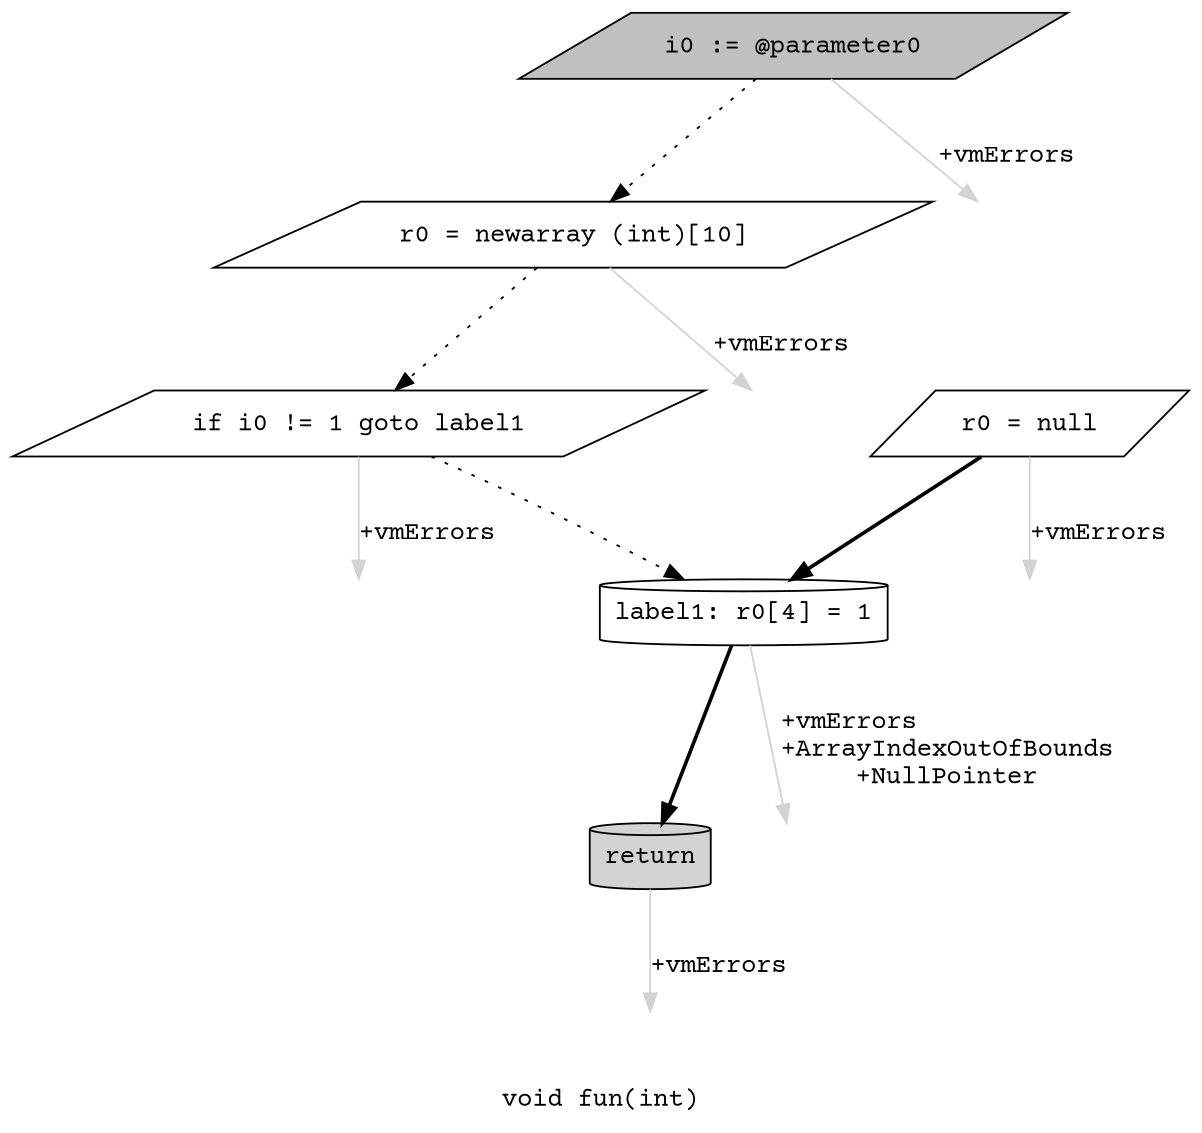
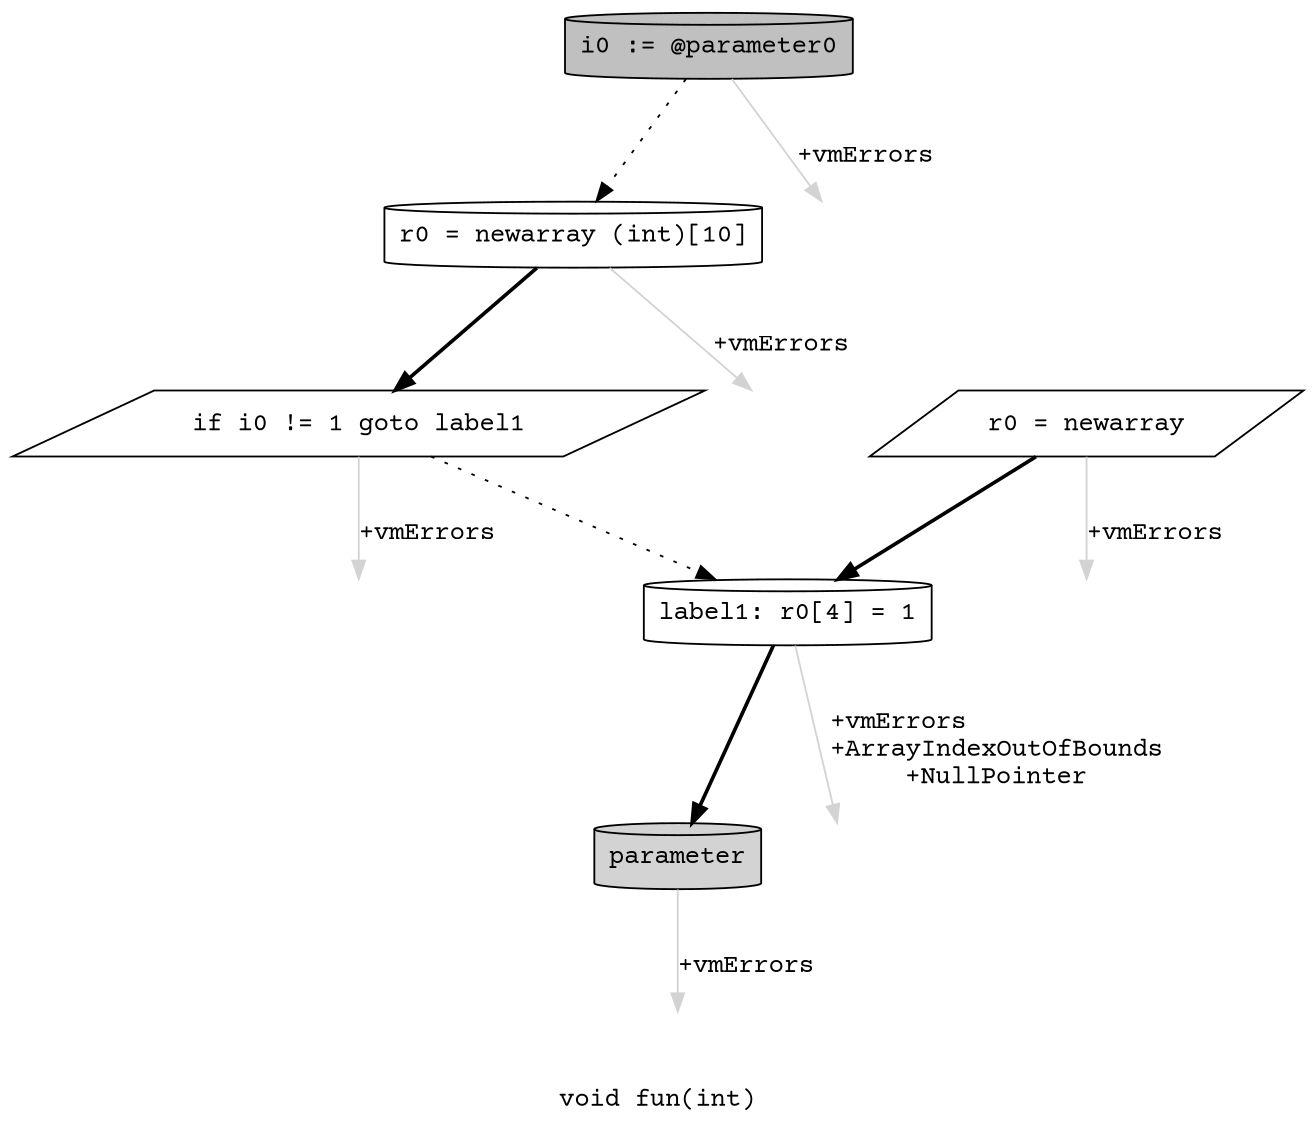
node "i0 := @parameter0": shape parallelogram -> cylinder
node "r0 = newarray (int)[10]": shape parallelogram -> cylinder
edge "r0 = newarray (int)[10]" -> "if i0 != 1 goto label1": style dotted -> bold
node "r0 = null": label "r0 = null" -> "r0 = newarray"
node "return": label "return" -> "parameter"
